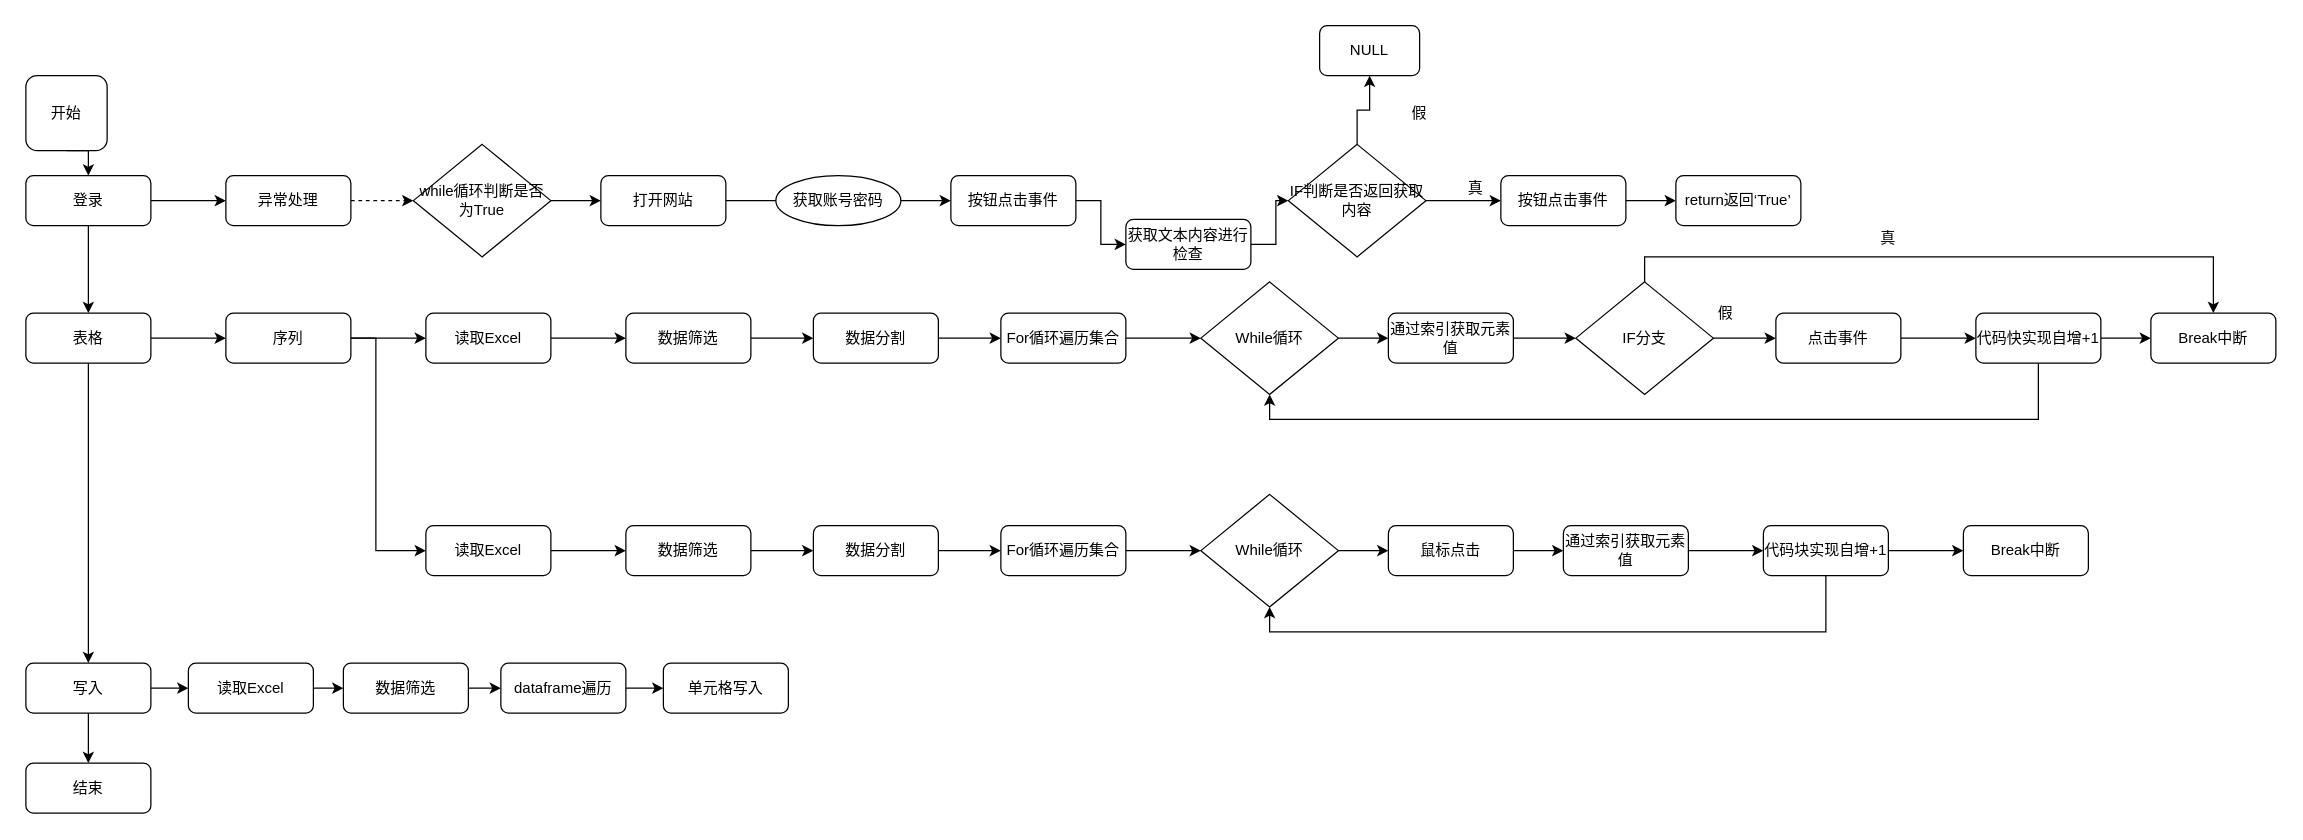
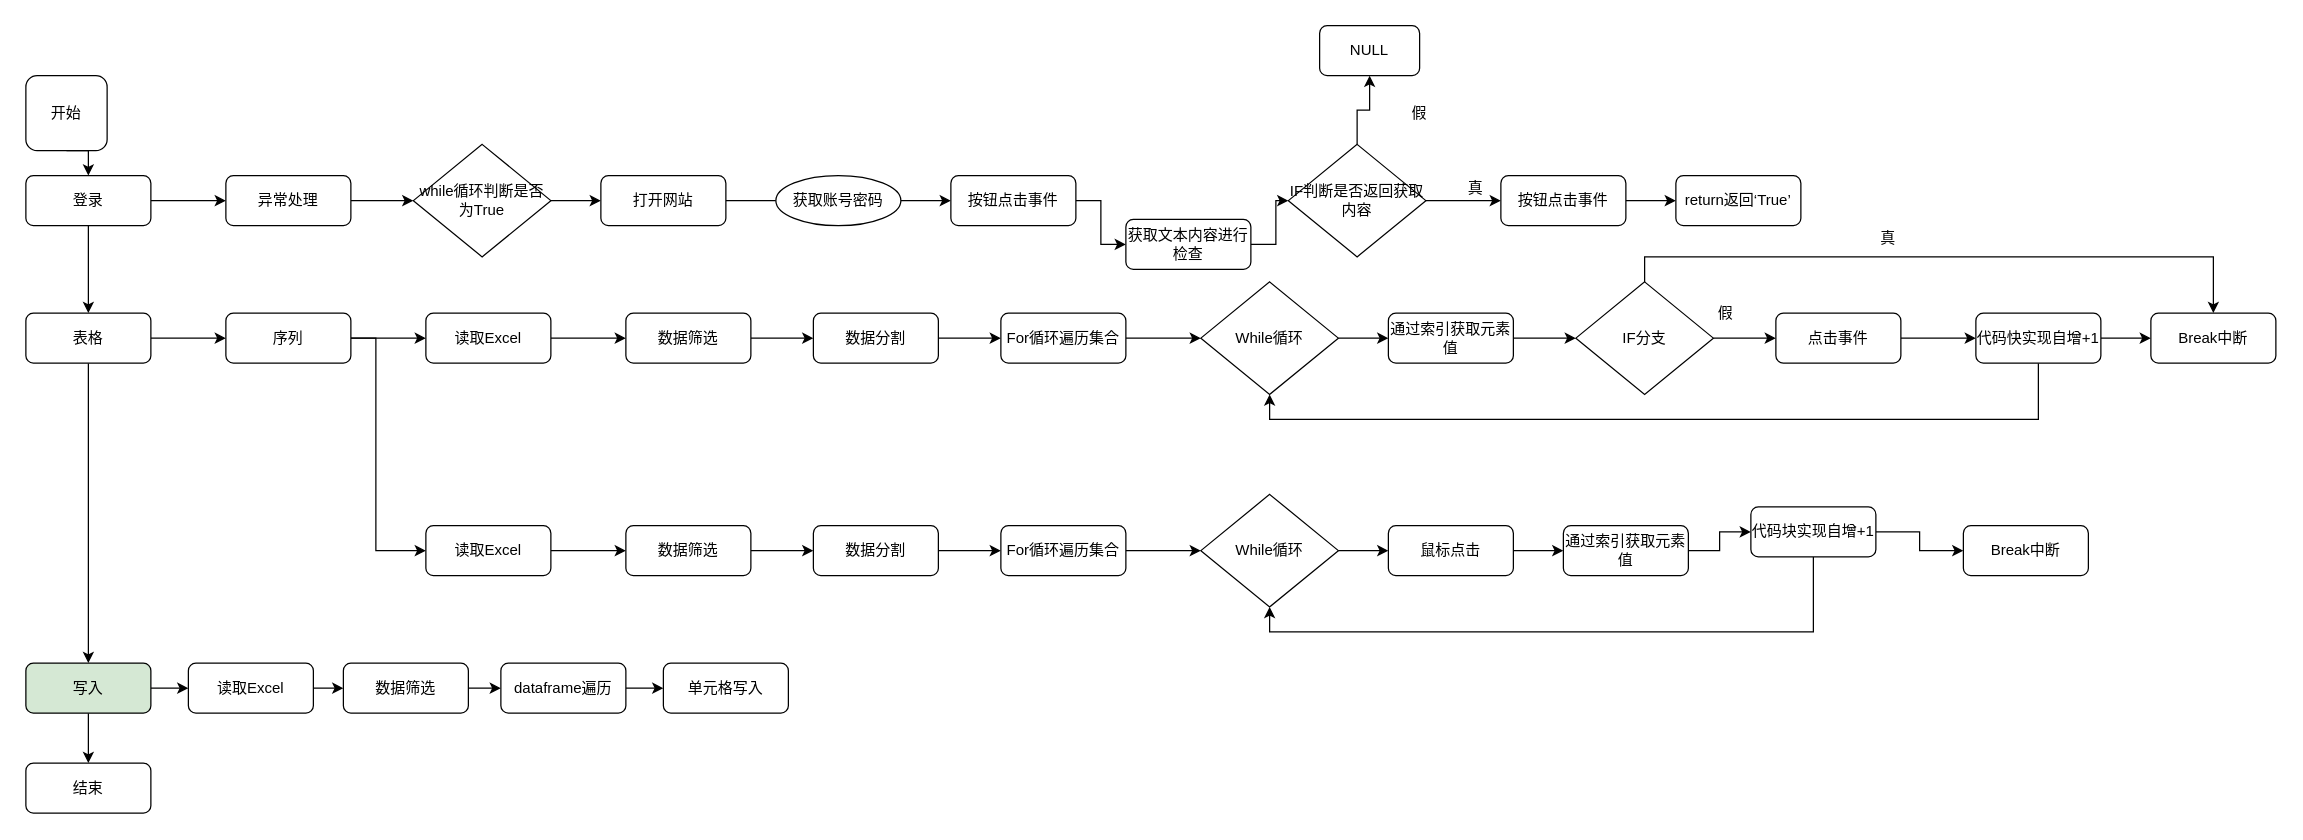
edge "异常处理" -> "while循环判断是否为True": style dashed -> solid
node "代码块实现自增+1": moved (1826, 551) -> (1813, 532)
node "写入": fillcolor #ffffff -> #d5e8d4
